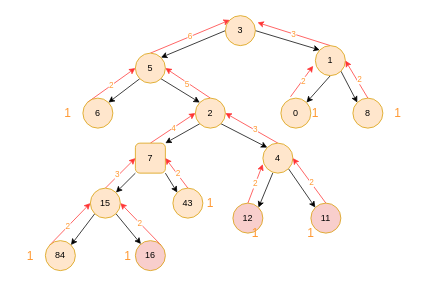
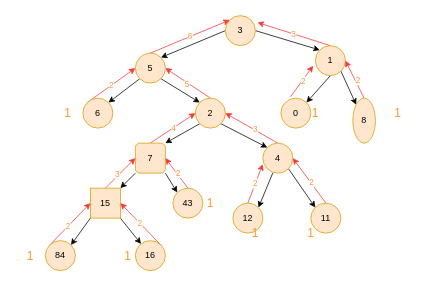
node "8": size 30x30 -> 23x45
node "15": shape ellipse -> rectangle
node "12": fillcolor #f8cecc -> #ffe6cc
node "11": fillcolor #f8cecc -> #ffe6cc
node "16": fillcolor #f8cecc -> #ffe6cc
